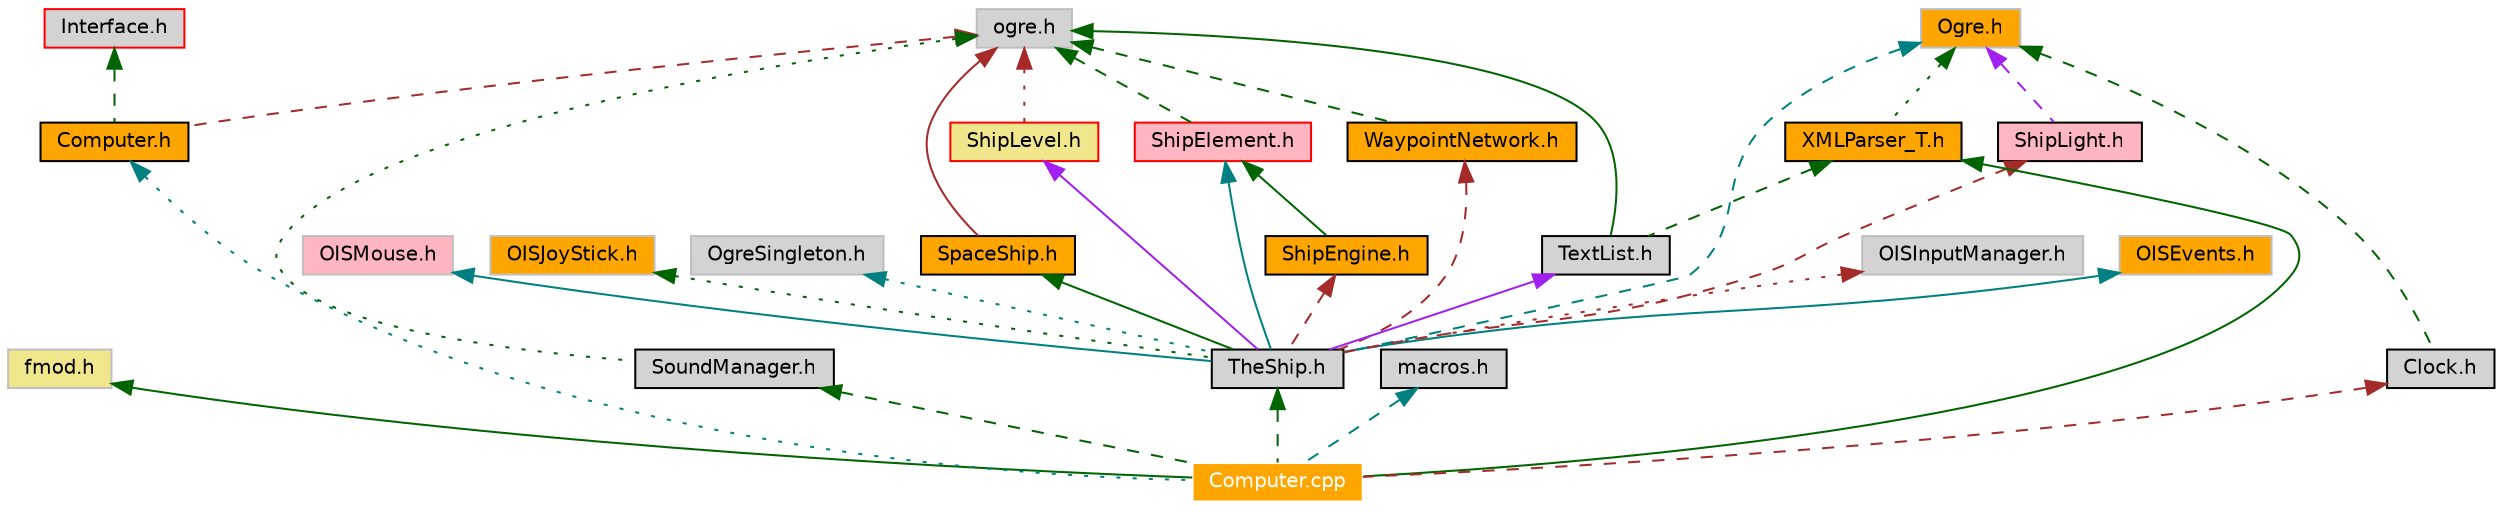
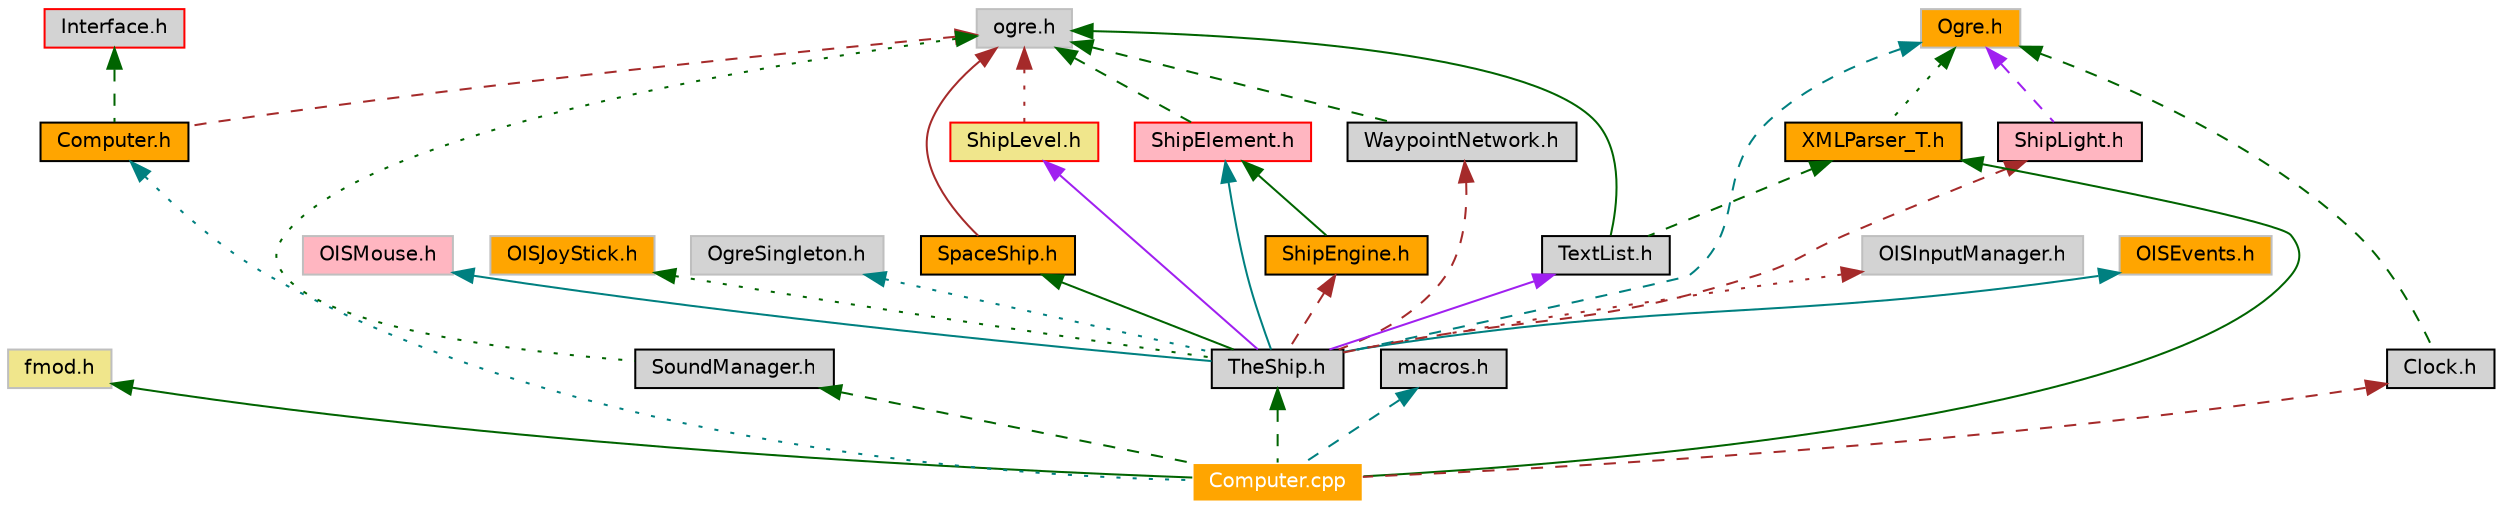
node "WaypointNetwork.h": fillcolor orange -> lightgrey
